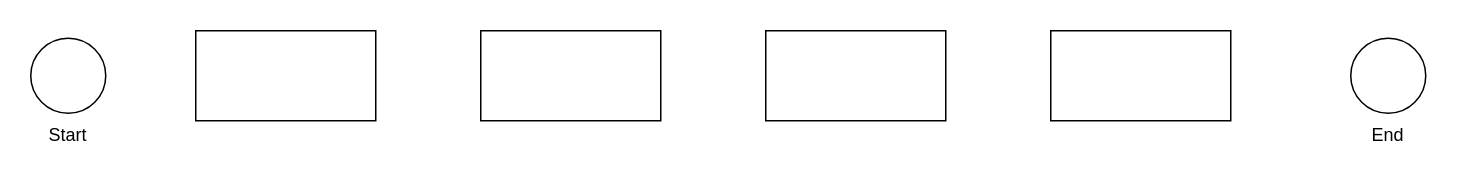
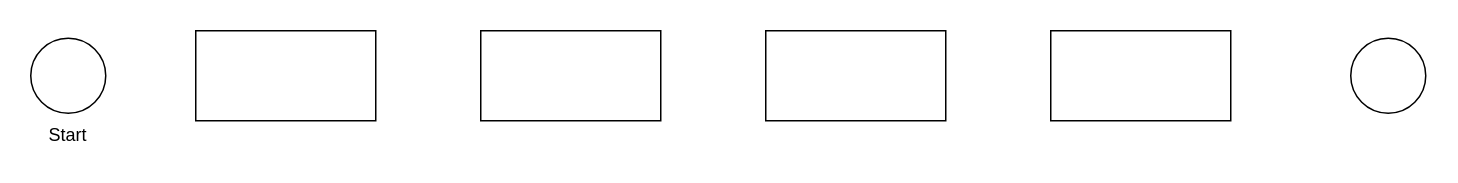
node "End": removed
